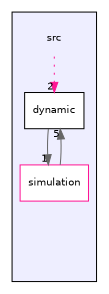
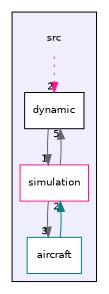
node "aircraft": added
